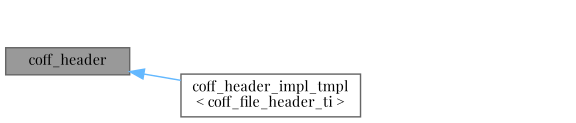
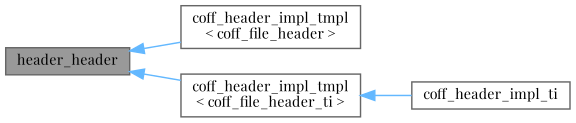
node "coff_header_impl_tmpl < coff_file_header >": added
node "coff_header": label "coff_header" -> "header_header"
node "coff_header_impl_ti": added
